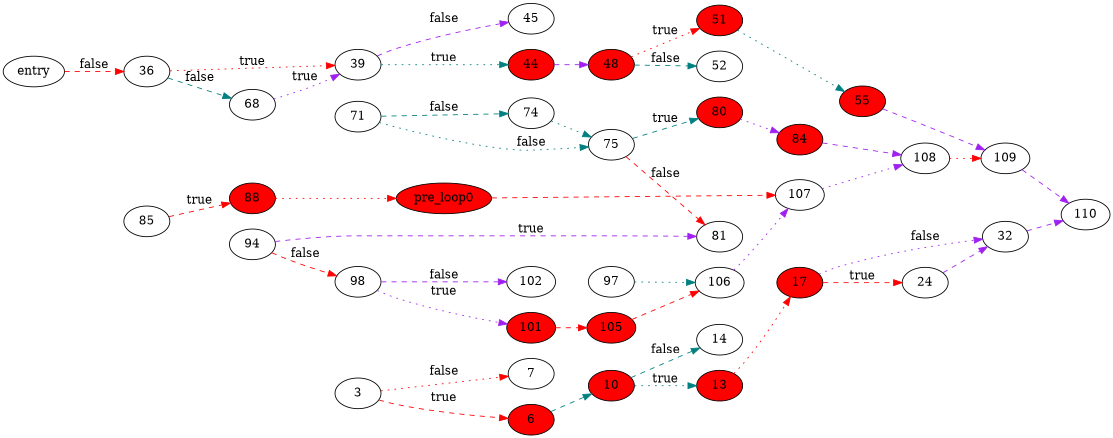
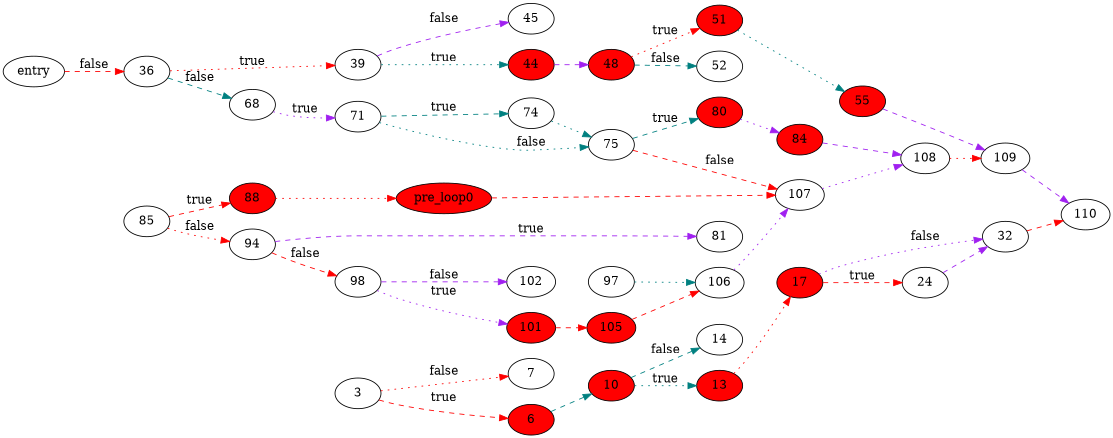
edge "68" -> "39": now "68" -> "71"
edge "71" -> "74": label "false" -> "true"
edge "75" -> "81": now "75" -> "107"
edge "32" -> "110": color purple -> red
edge "85" -> "94": added, label "false"
